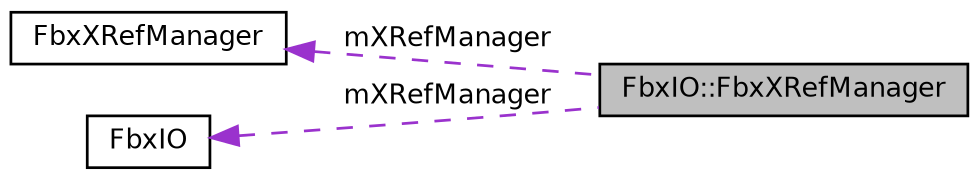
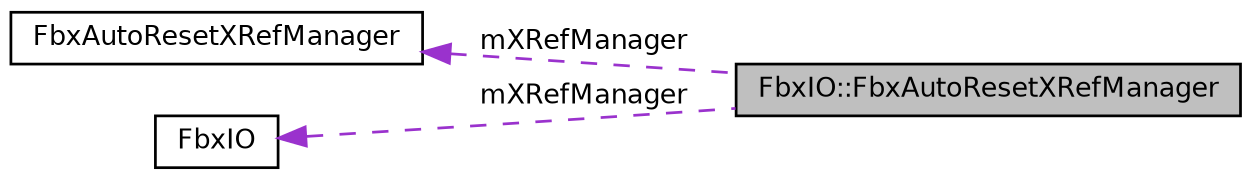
node "FbxXRefManager": label "FbxXRefManager" -> "FbxAutoResetXRefManager"
node "FbxIO::FbxXRefManager": label "FbxIO::FbxXRefManager" -> "FbxIO::FbxAutoResetXRefManager"
